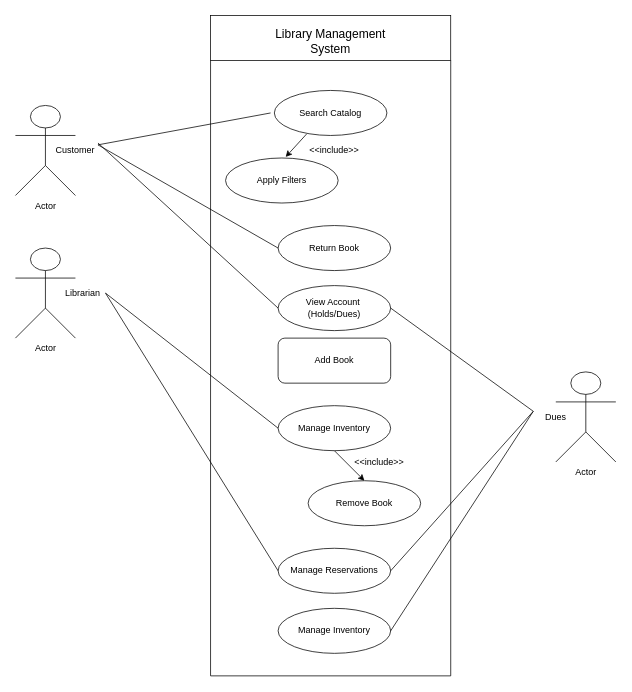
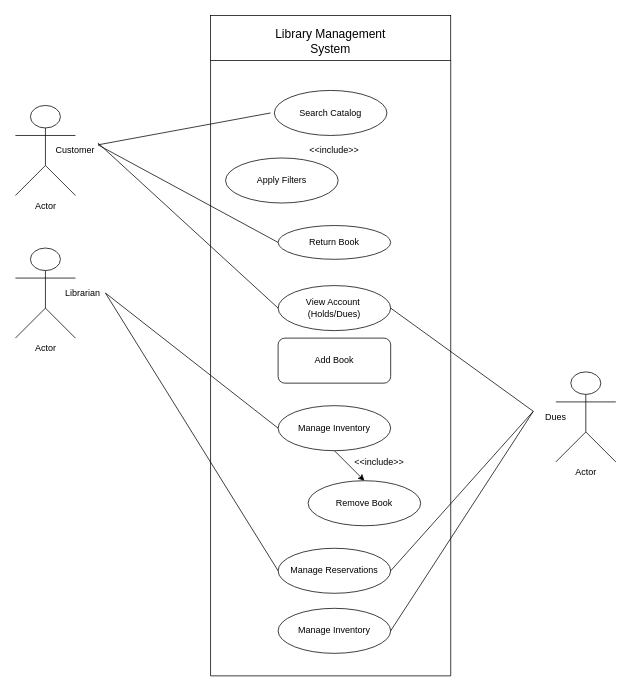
edge "Search Catalog" -> "Apply Filters": removed
node "Return Book": size 113x45 -> 113x34
